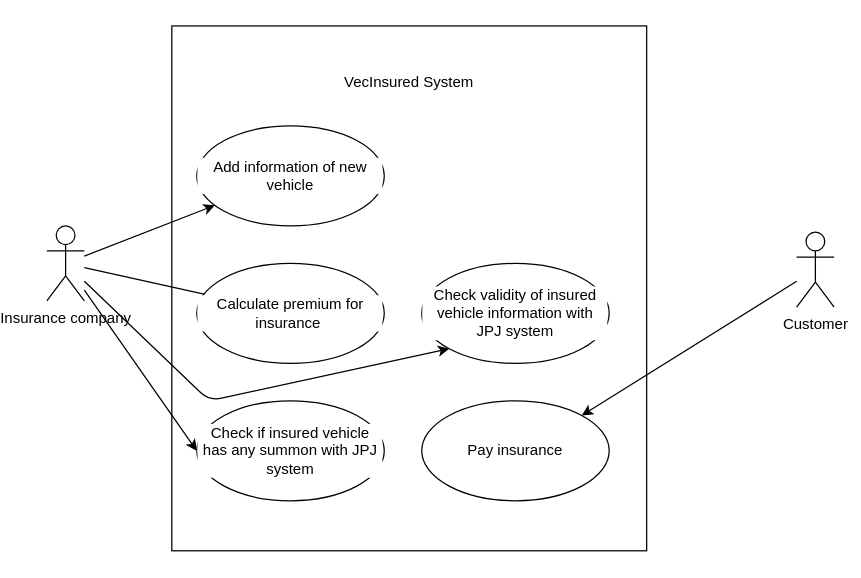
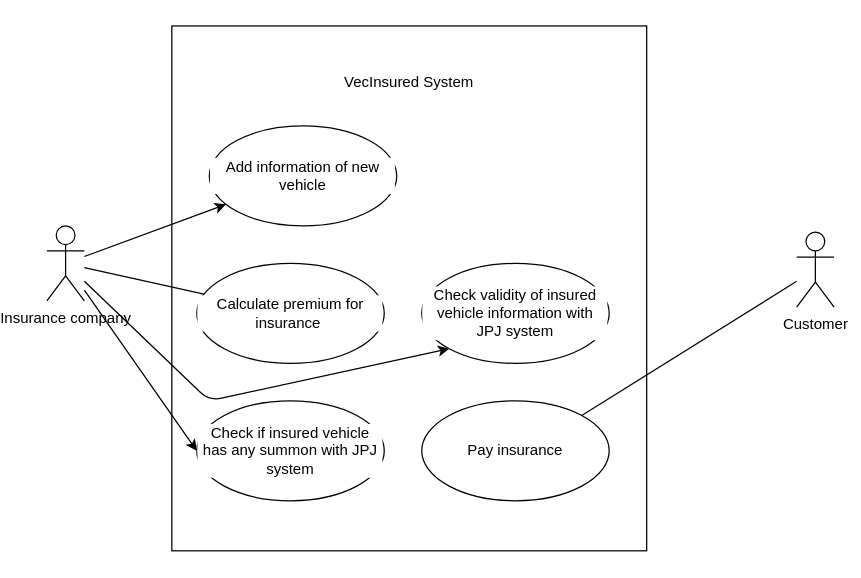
node "Add information of new vehicle": moved (291, 176) -> (303, 176)
edge "Customer" -> "Pay insurance": arrowhead classic -> none
